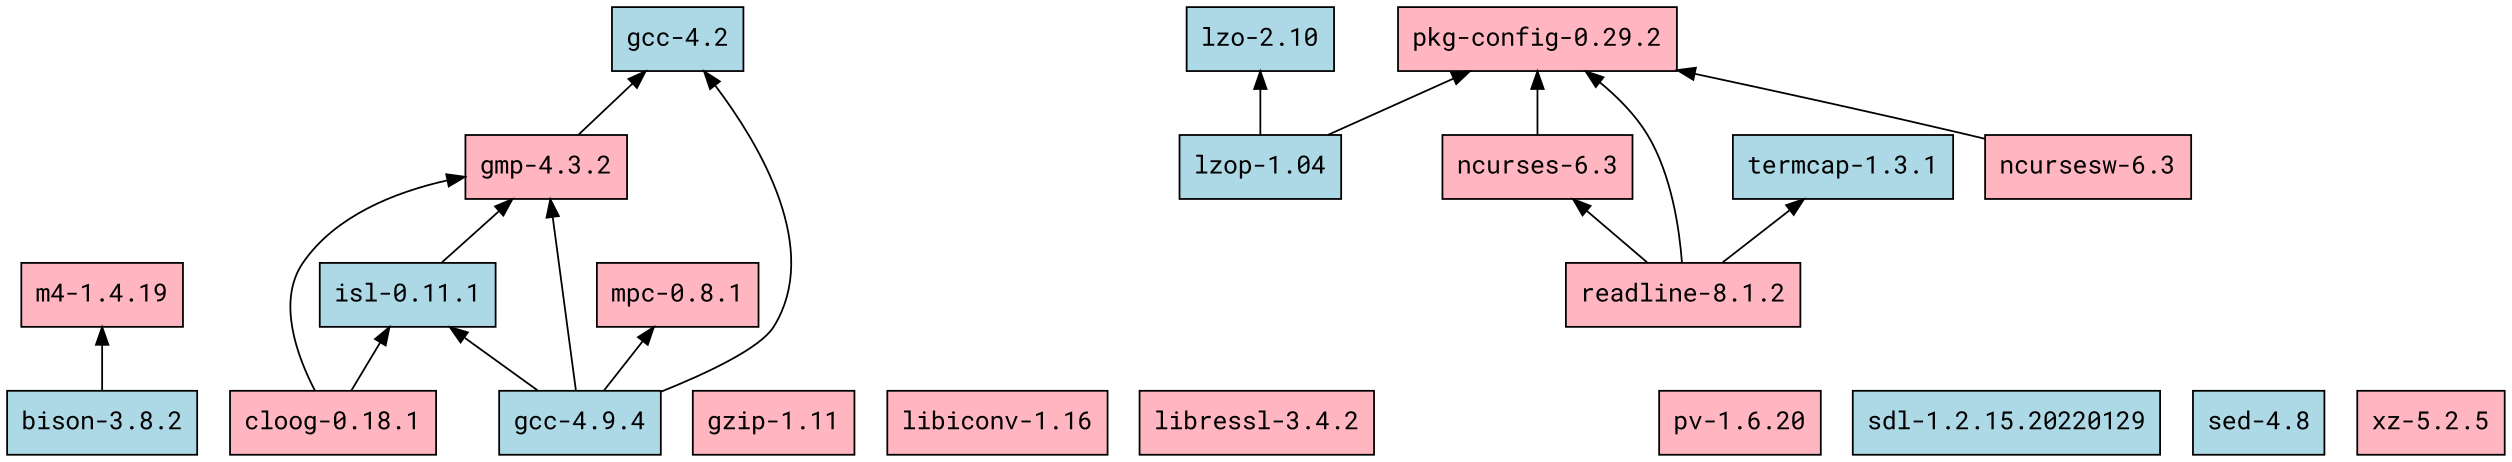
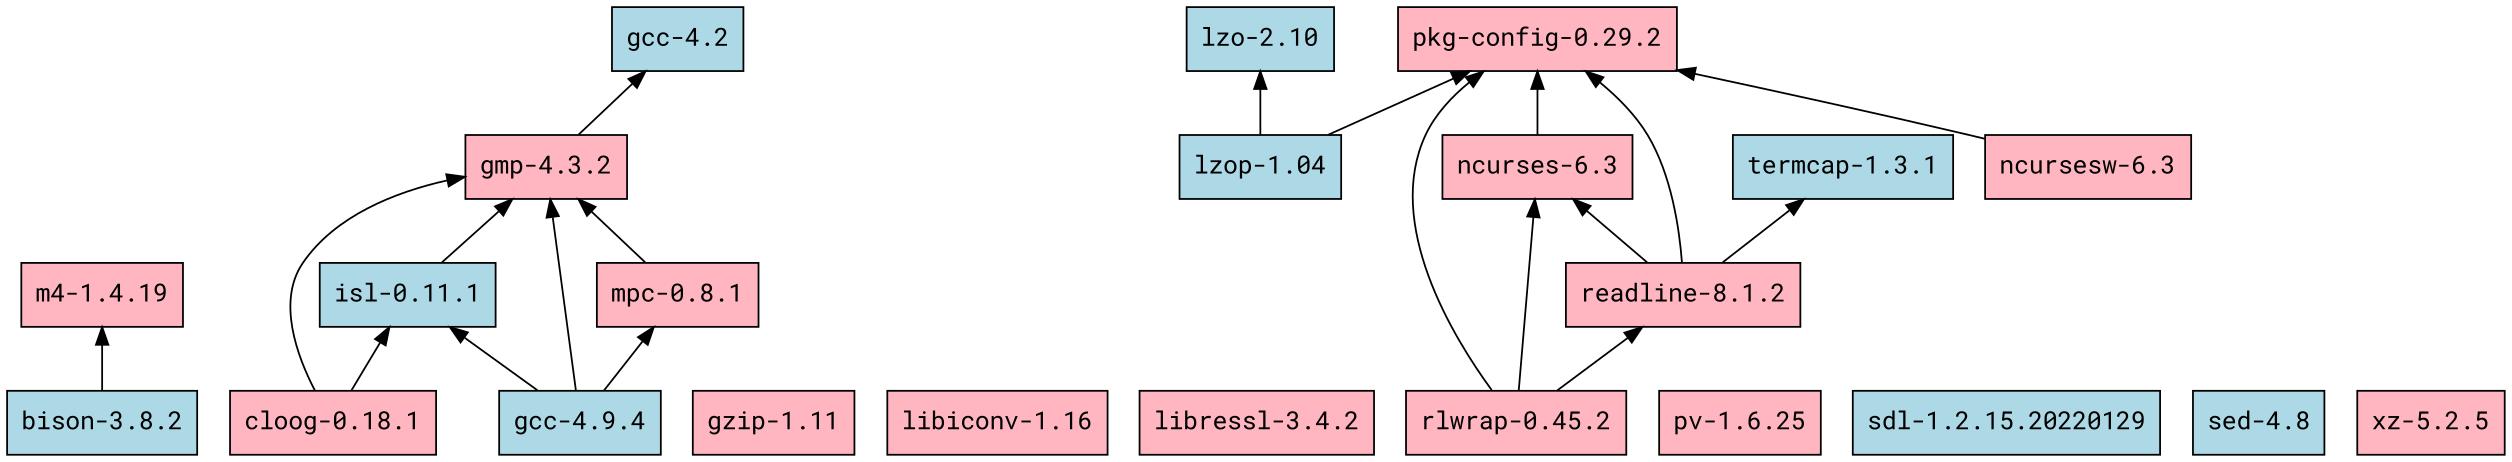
edge "mpc-0.8.1" -> "gmp-4.3.2": added
edge "gcc-4.9.4" -> "gcc-4.2": removed
node "rlwrap-0.45.2": added
node "pv-1.6.20": label "pv-1.6.20" -> "pv-1.6.25"
